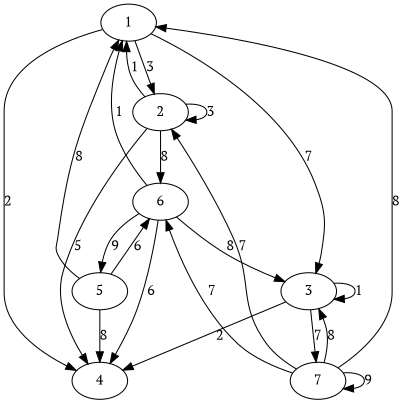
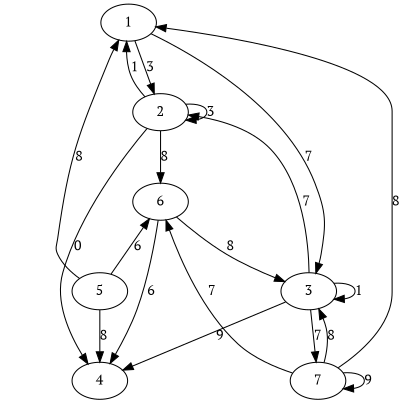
edge "6" -> "1": removed, label "1"
edge "1" -> "4": removed, label "2"
edge "6" -> "5": removed, label "9"
edge "2" -> "4": label "5" -> "0"
edge "7" -> "2": now "3" -> "2"
edge "3" -> "4": label "2" -> "9"
